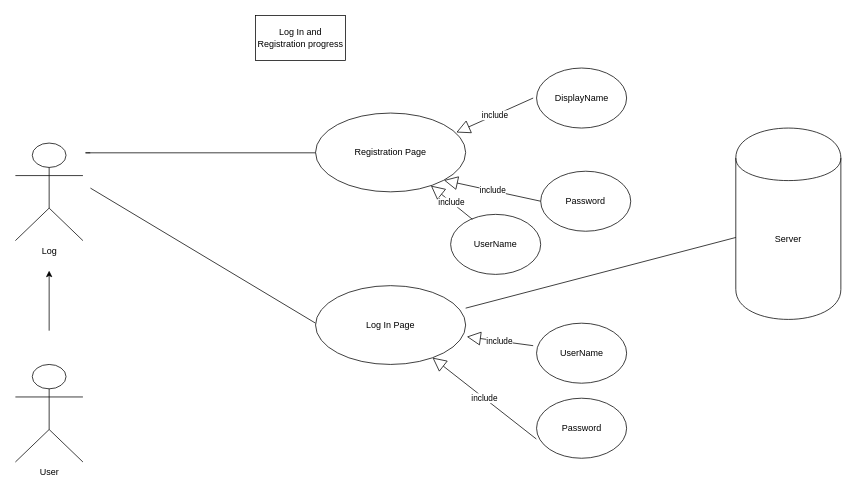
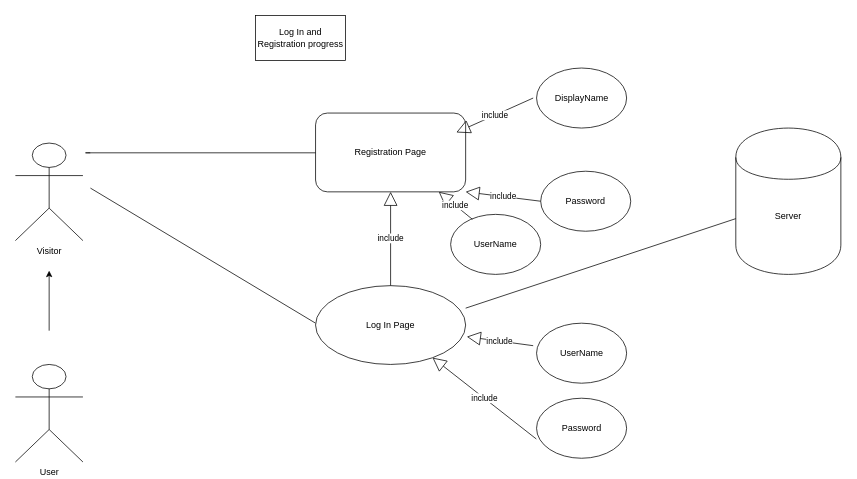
node "Registration Page": shape ellipse -> rounded rectangle
node "Server": size 105x191 -> 105x146
edge "Log In Page" -> "Registration Page": added, label "include"
node "Log": label "Log" -> "Visitor"
